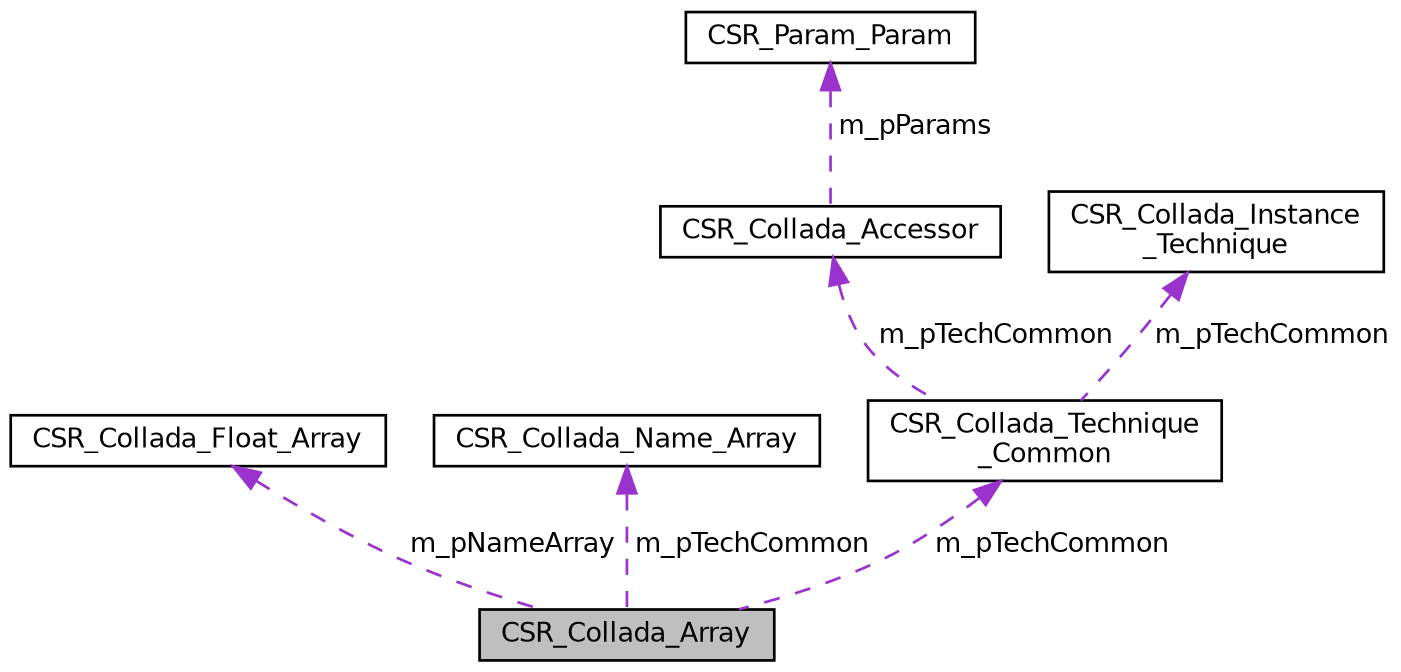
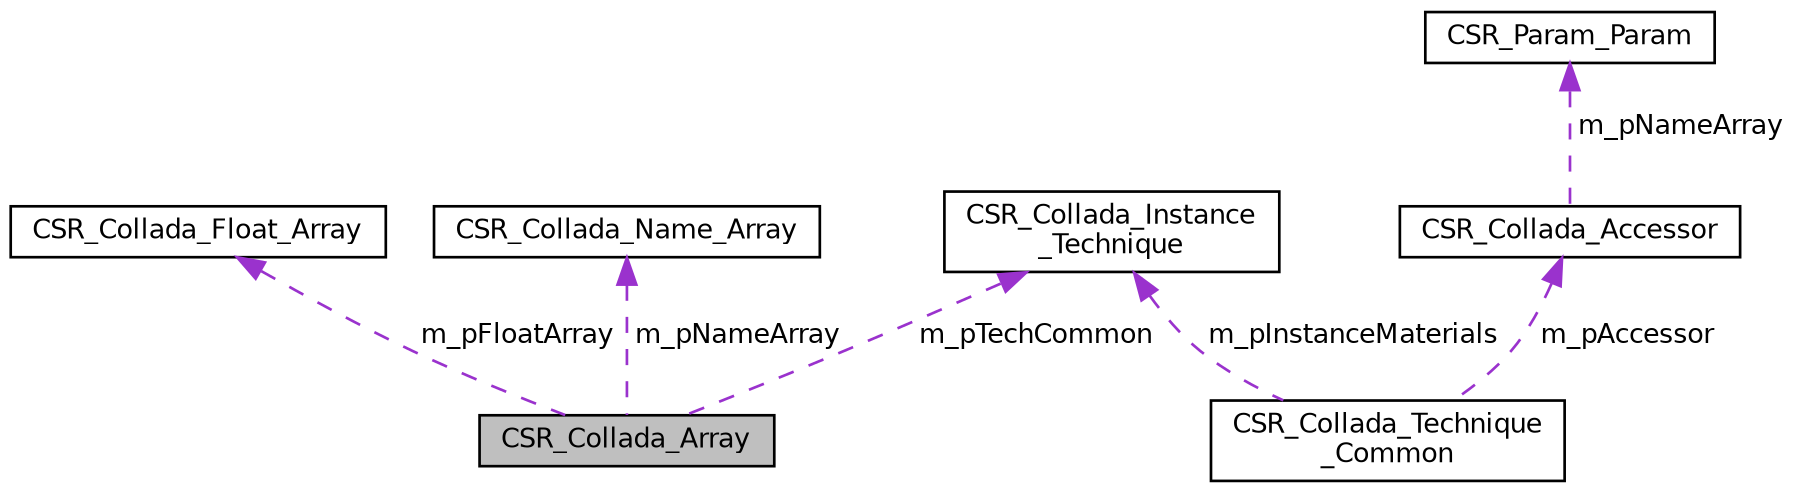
edge "CSR_Collada_Accessor" -> "CSR_Param_Param": label " m_pParams" -> " m_pNameArray"
edge "CSR_Collada_Technique _Common" -> "CSR_Collada_Accessor": label " m_pTechCommon" -> " m_pAccessor"
edge "CSR_Collada_Technique _Common" -> "CSR_Collada_Instance _Technique": label " m_pTechCommon" -> " m_pInstanceMaterials"
edge "CSR_Collada_Array" -> "CSR_Collada_Float_Array": label " m_pNameArray" -> " m_pFloatArray"
edge "CSR_Collada_Array" -> "CSR_Collada_Name_Array": label " m_pTechCommon" -> " m_pNameArray"
edge "CSR_Collada_Array" -> "CSR_Collada_Technique _Common": now "CSR_Collada_Array" -> "CSR_Collada_Instance _Technique"
